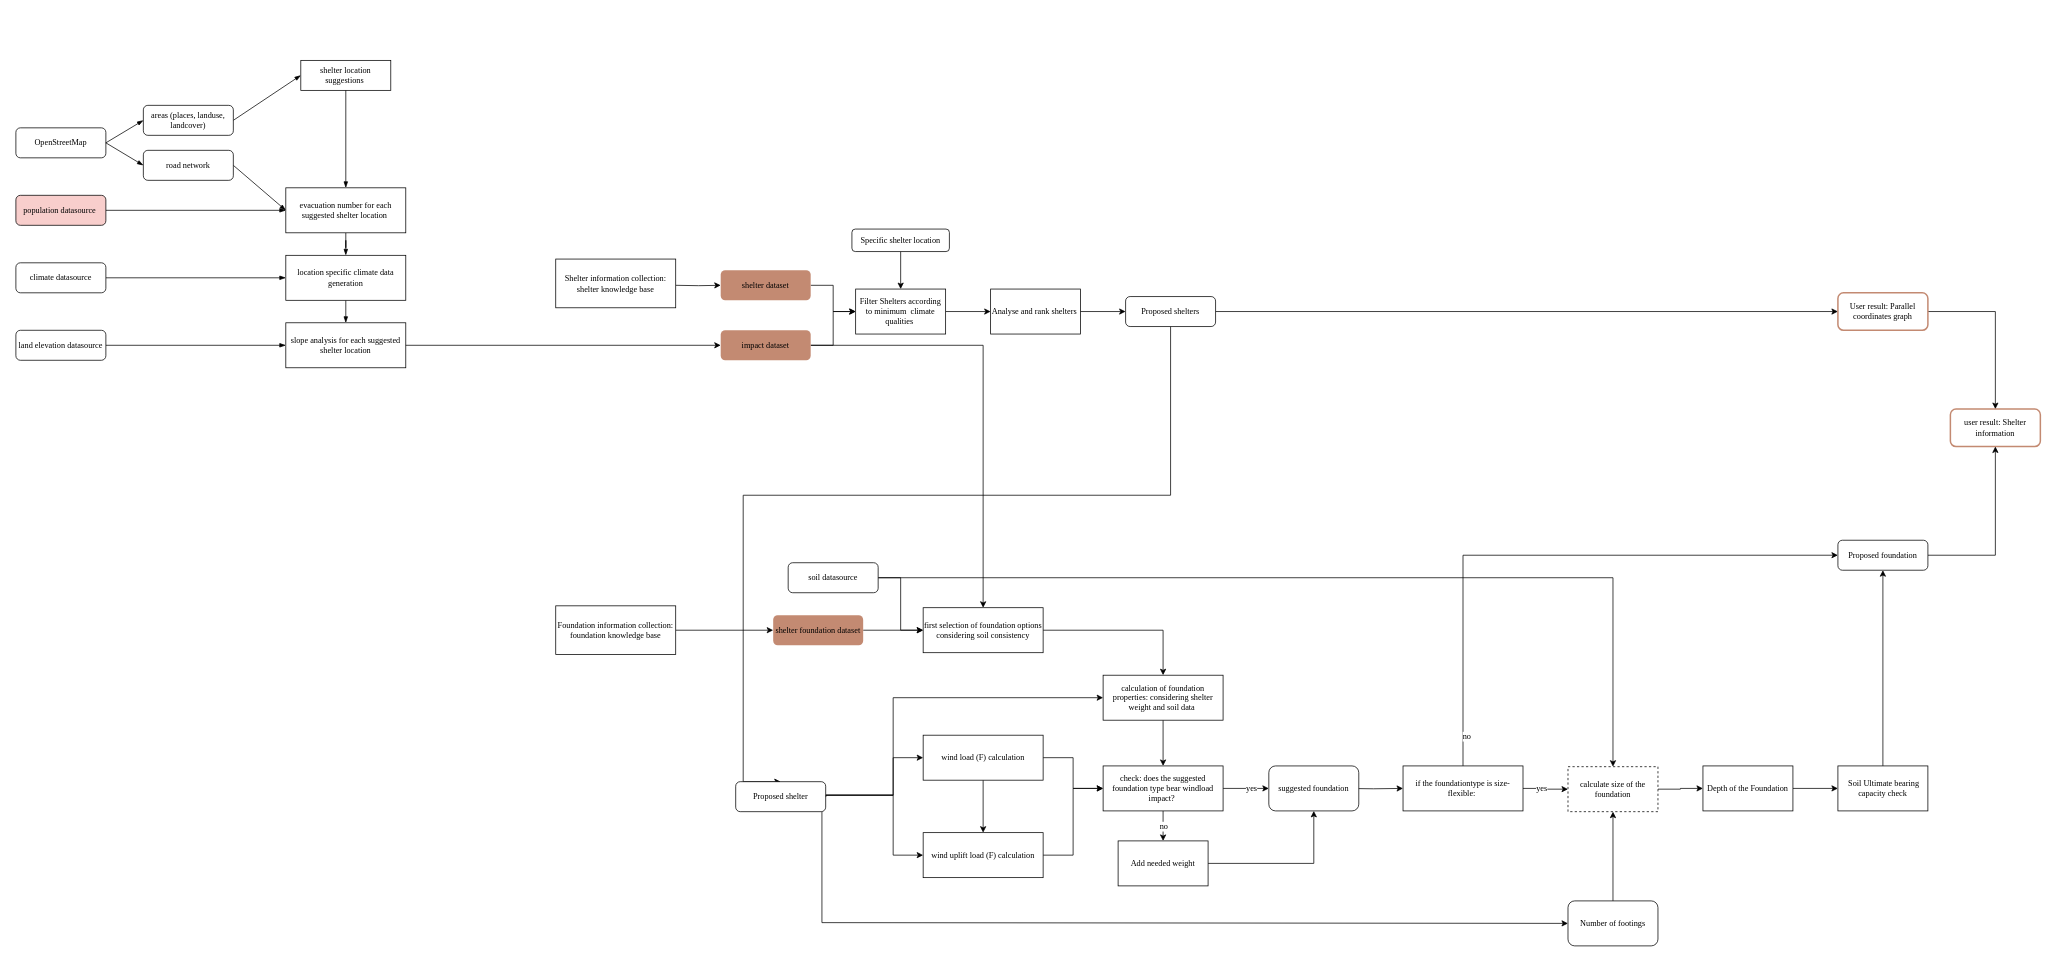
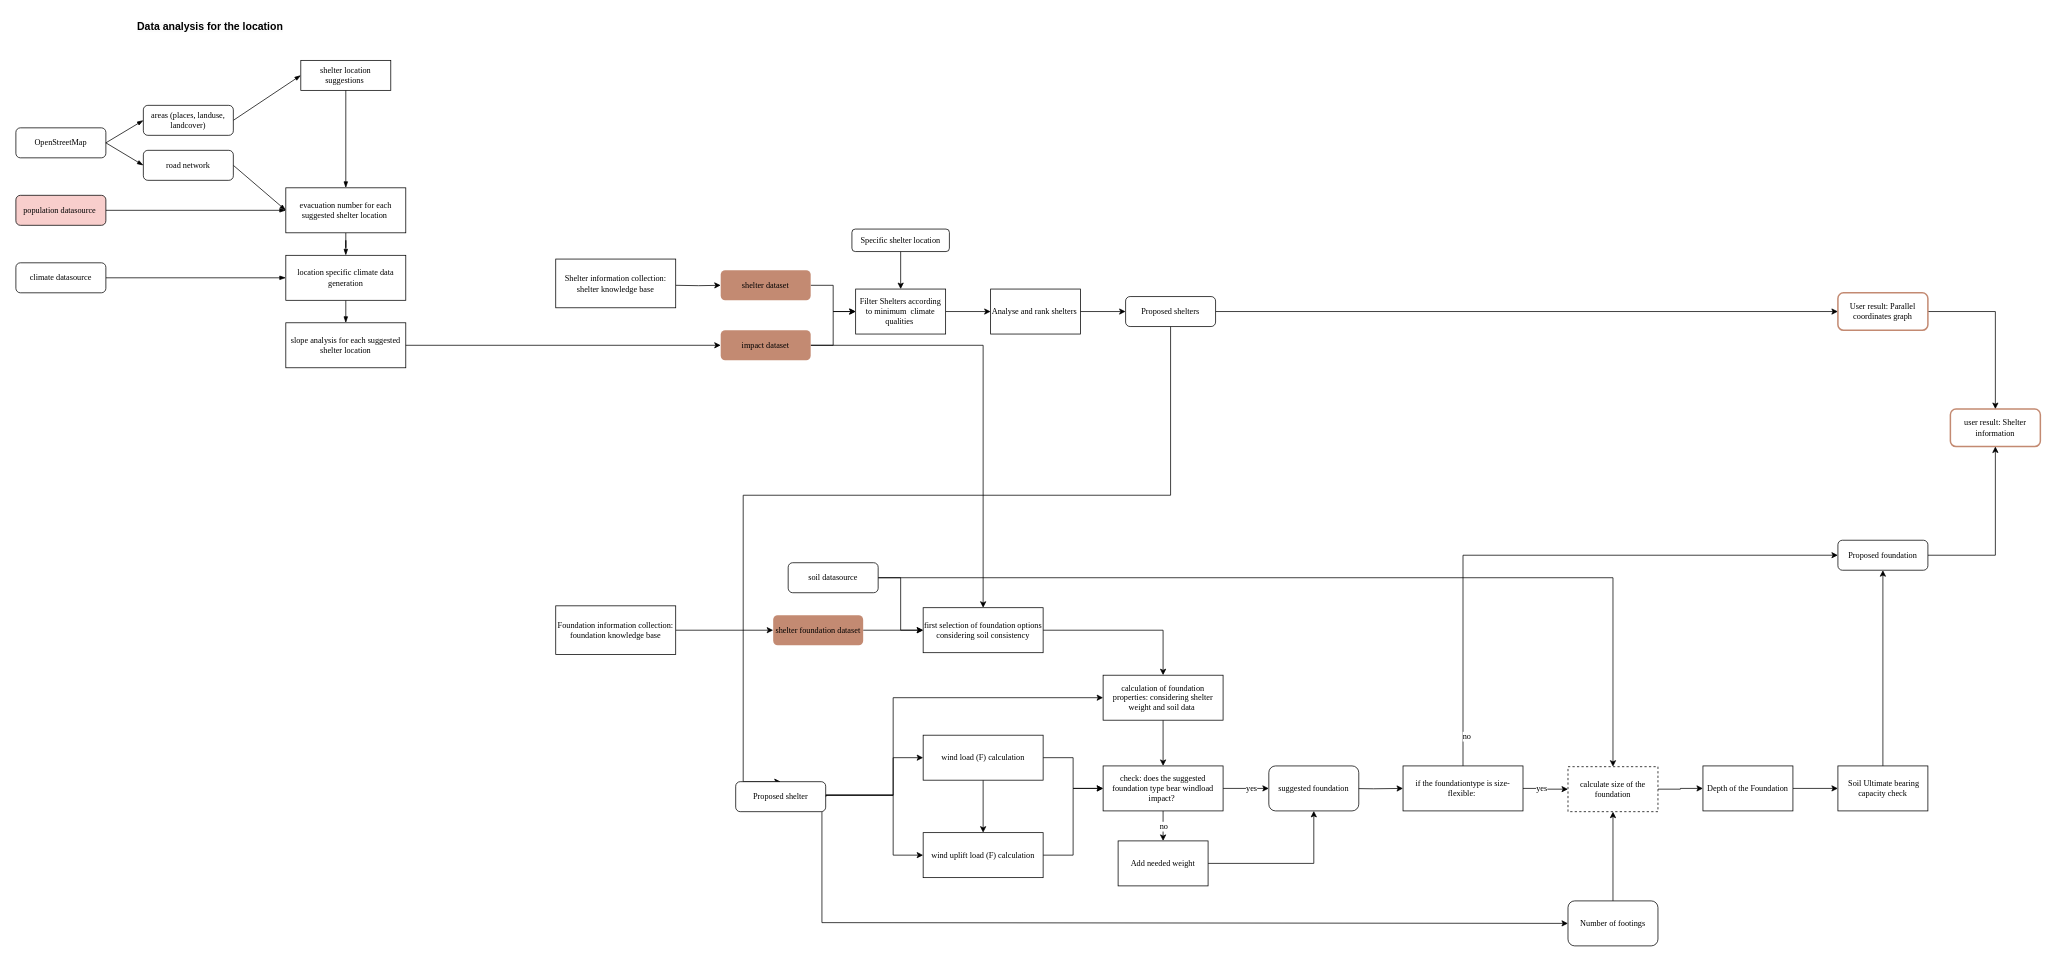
node "Data analysis for the location": added
node "land elevation datasource": removed
edge "land elevation datasource" -> "slope analysis for each suggested shelter location": removed
